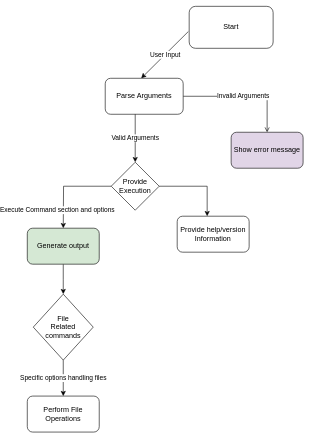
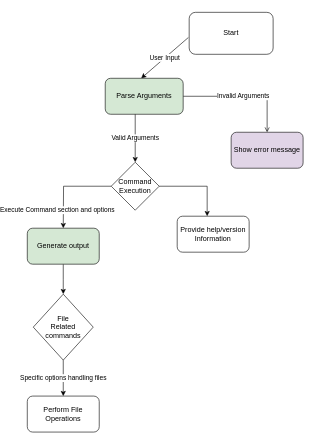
node "Start": moved (231, 27) -> (231, 33)
node "Parse Arguments": fillcolor #ffffff -> #d5e8d4
node "Provide Execution": label "Provide Execution" -> "Command Execution"
